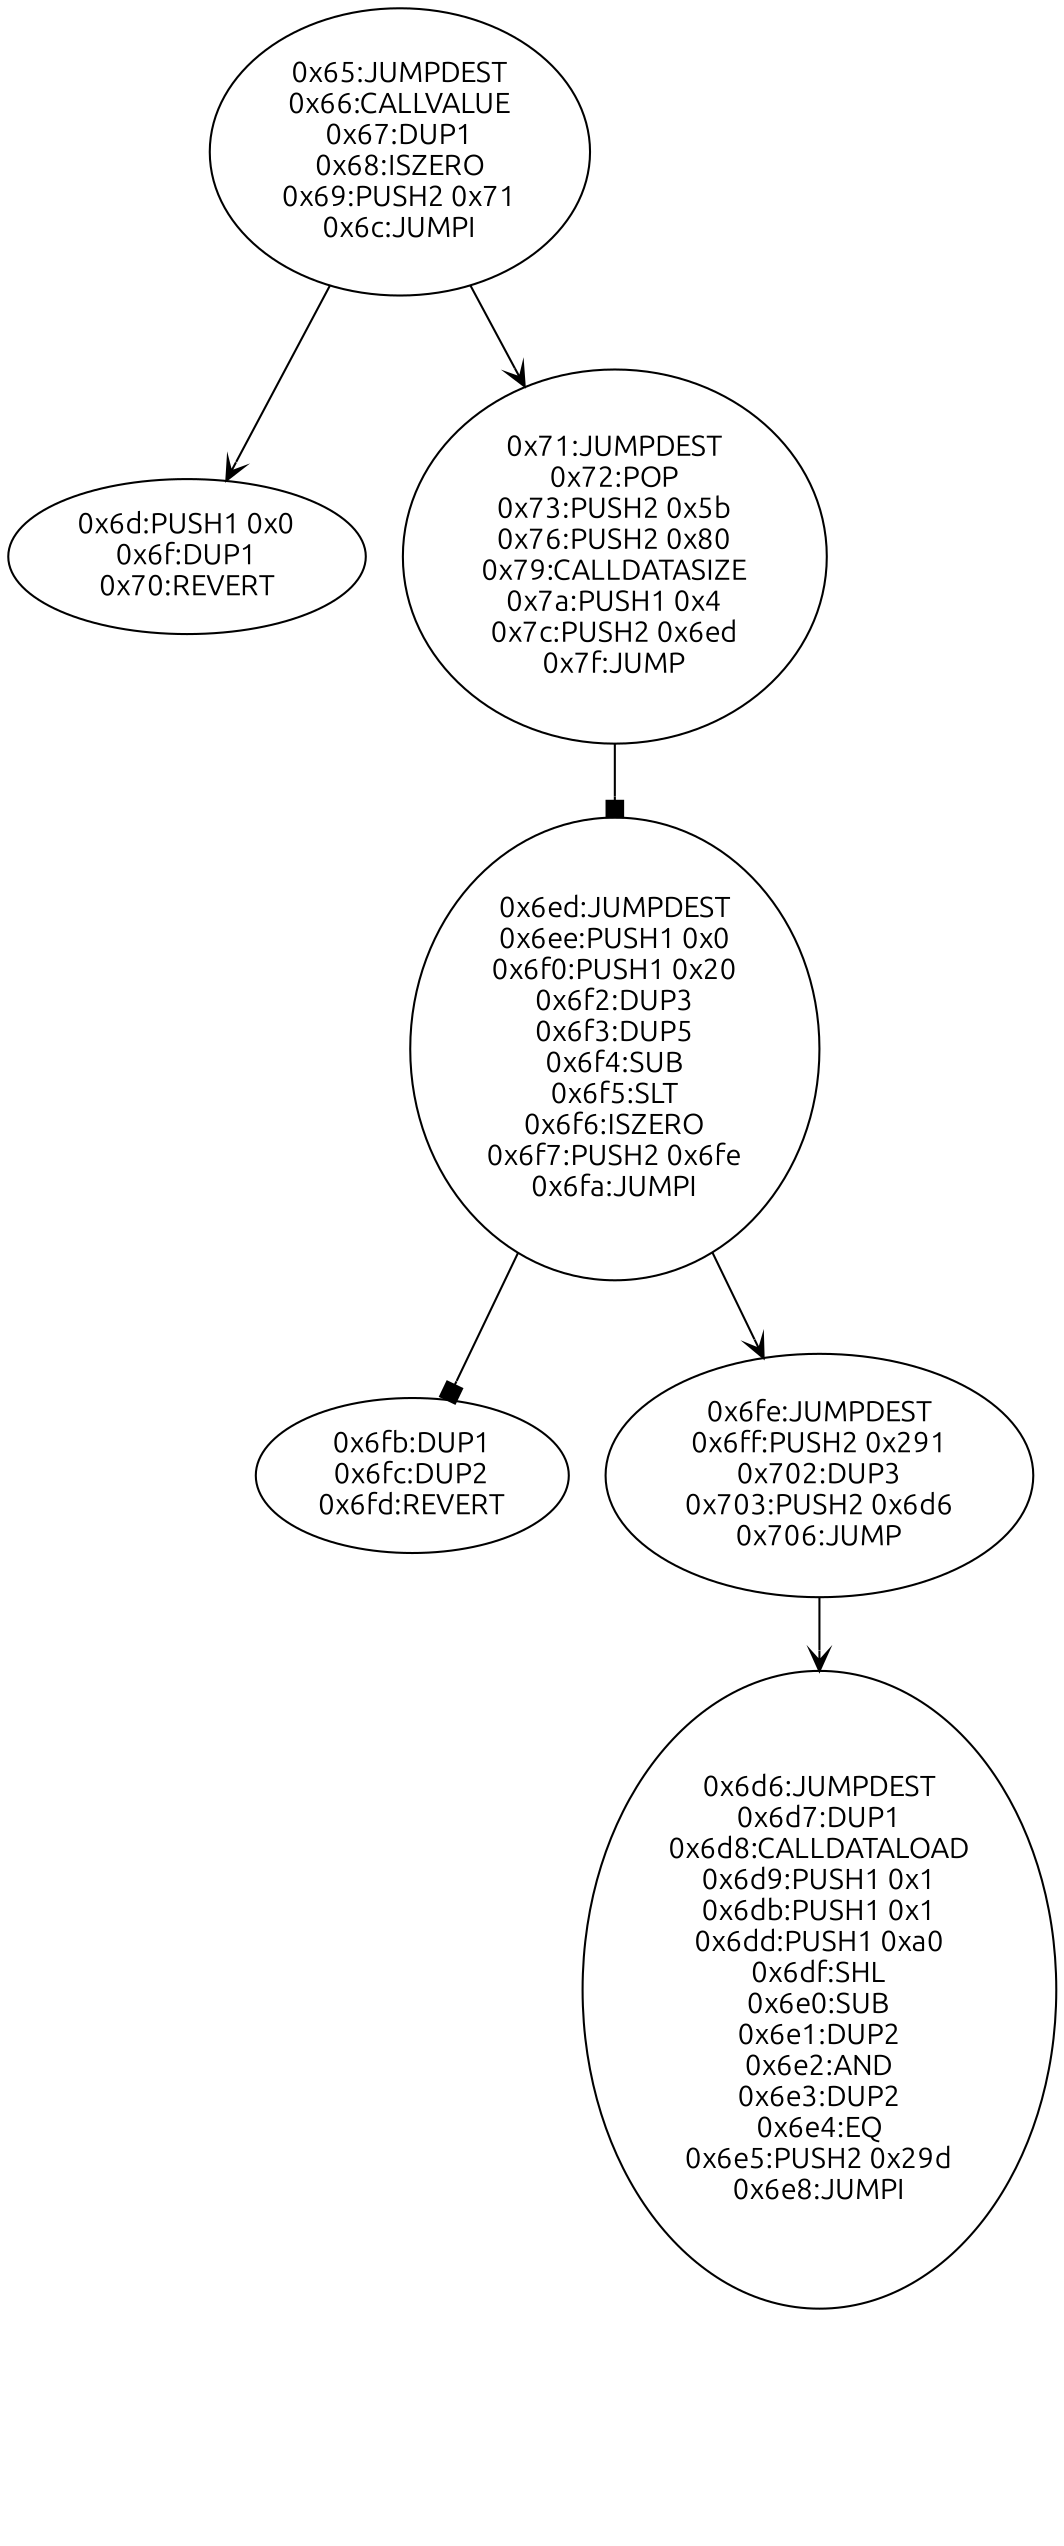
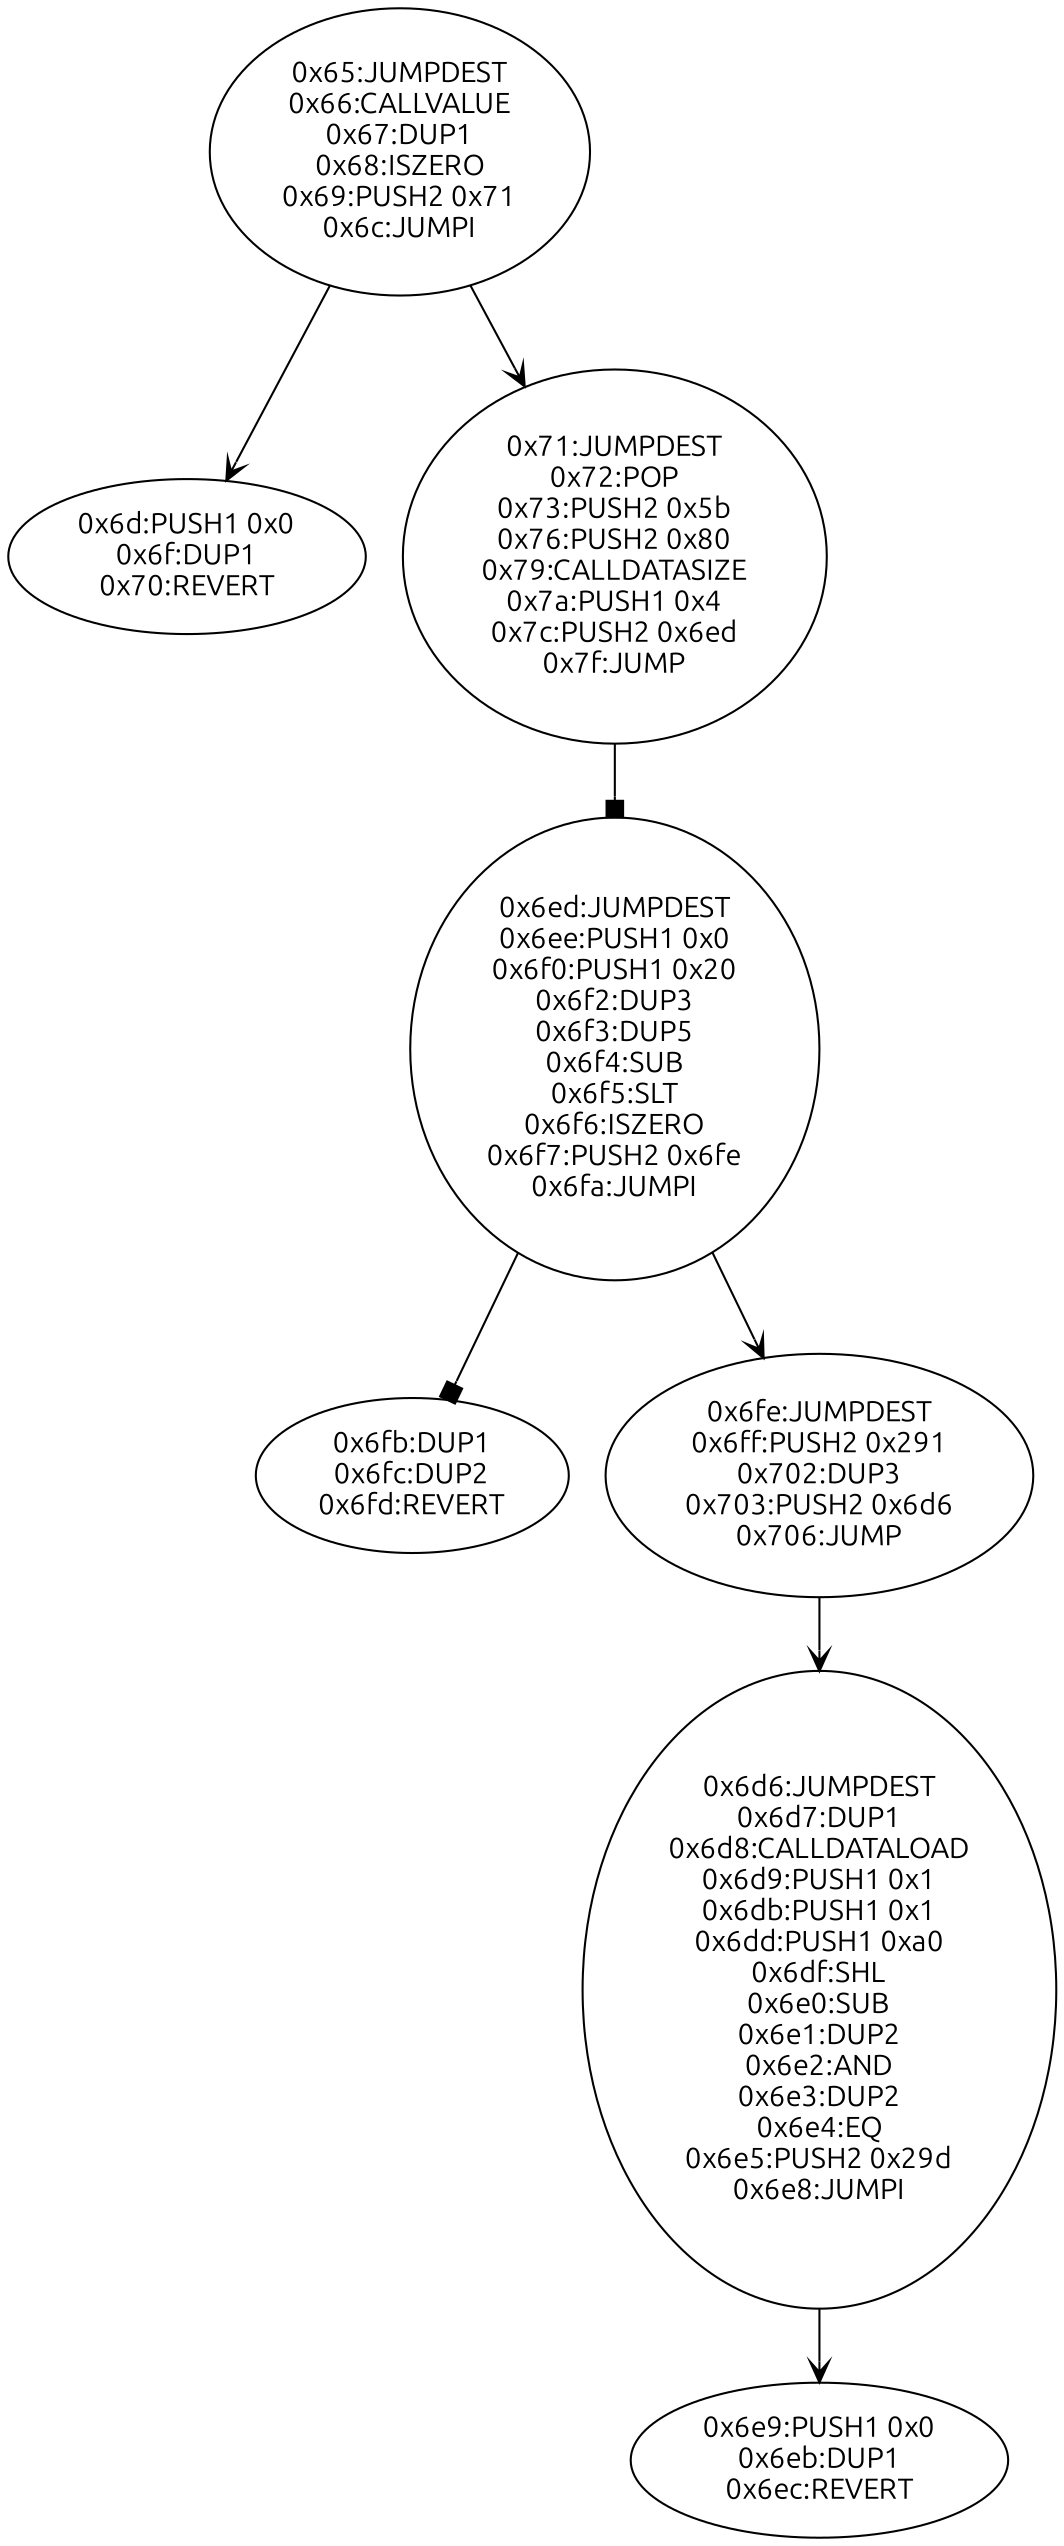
node "0x6e9:PUSH1 0x0 0x6eb:DUP1 0x6ec:REVERT": added
